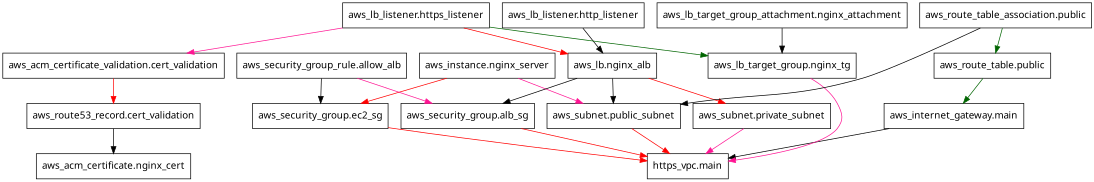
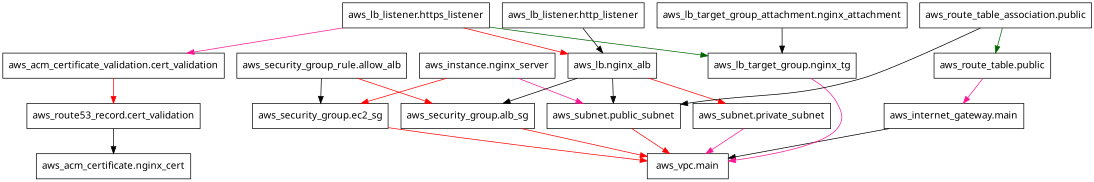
edge "aws_route_table.public" -> "aws_internet_gateway.main": color darkgreen -> deeppink
edge "aws_security_group_rule.allow_alb" -> "aws_security_group.alb_sg": color deeppink -> red
node "https_vpc.main": label "https_vpc.main" -> "aws_vpc.main"
